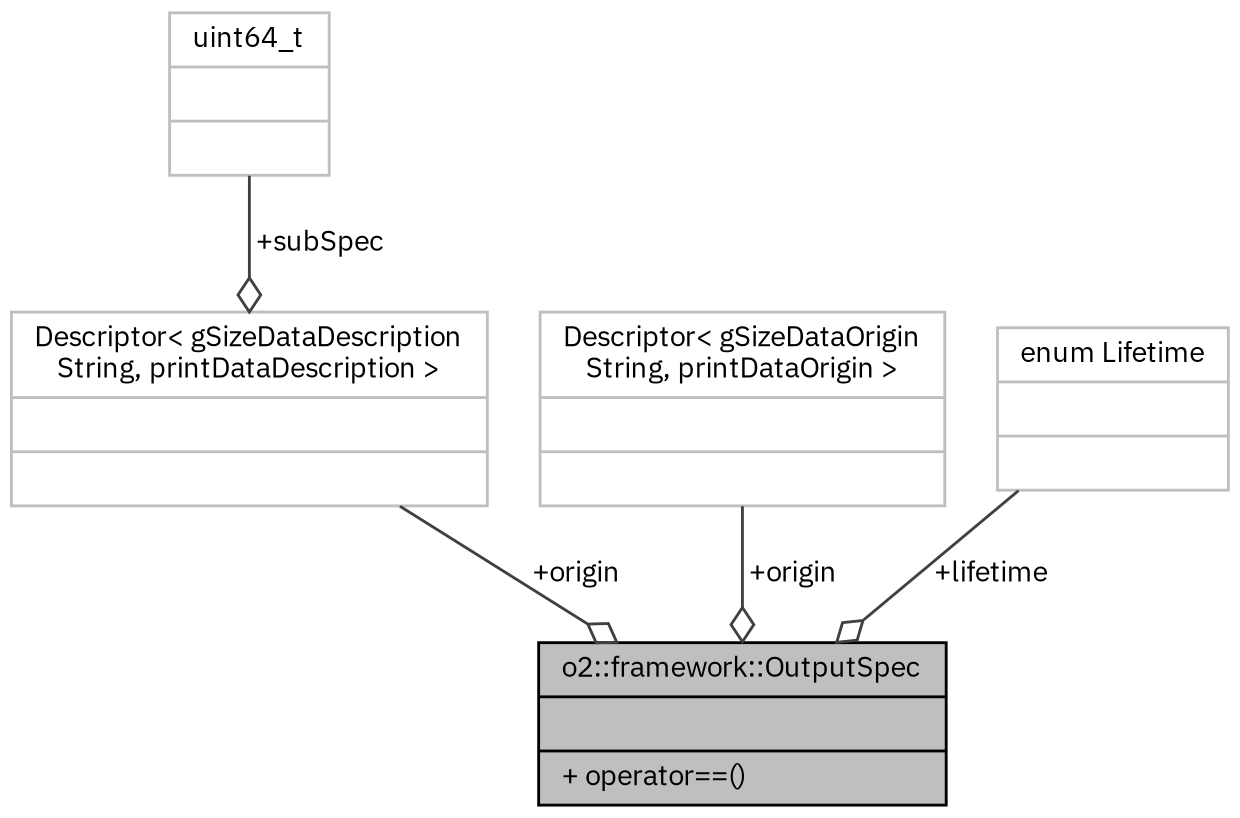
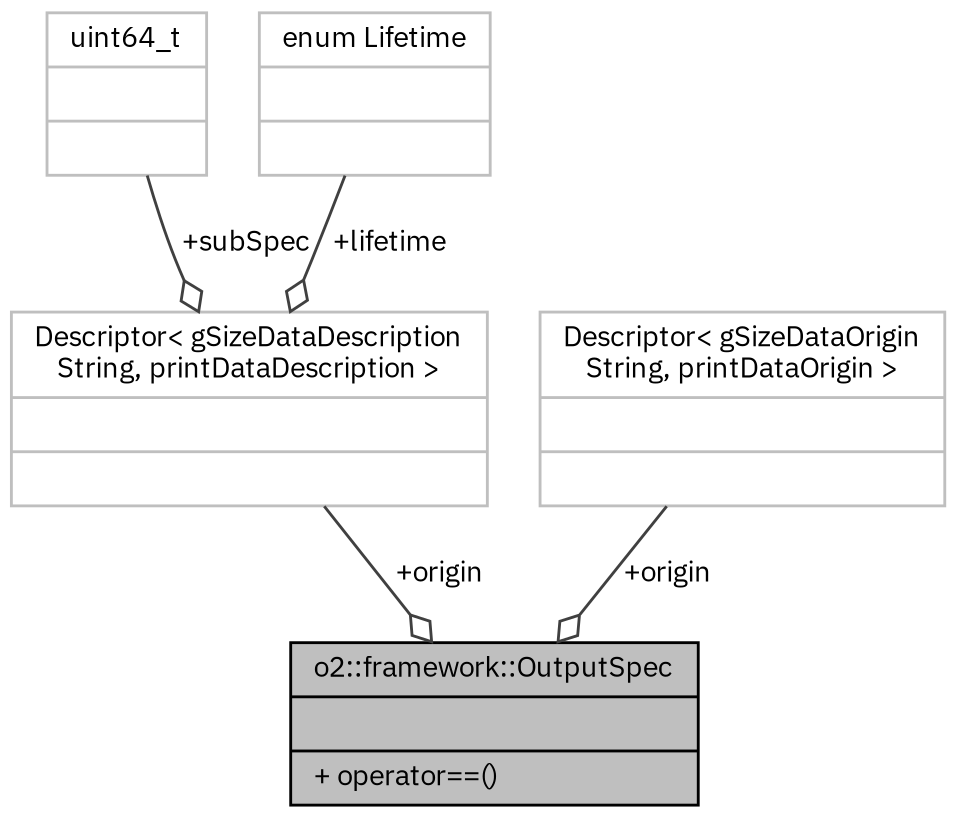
edge "enum Lifetime" -> "o2::framework::OutputSpec": now "enum Lifetime" -> "Descriptor< gSizeDataDescription"
